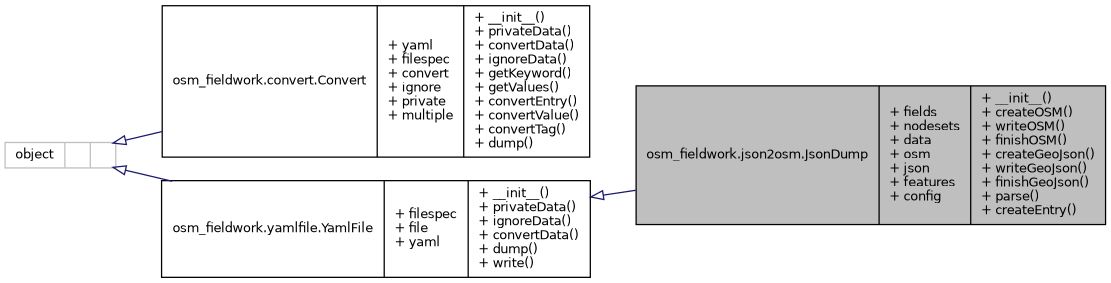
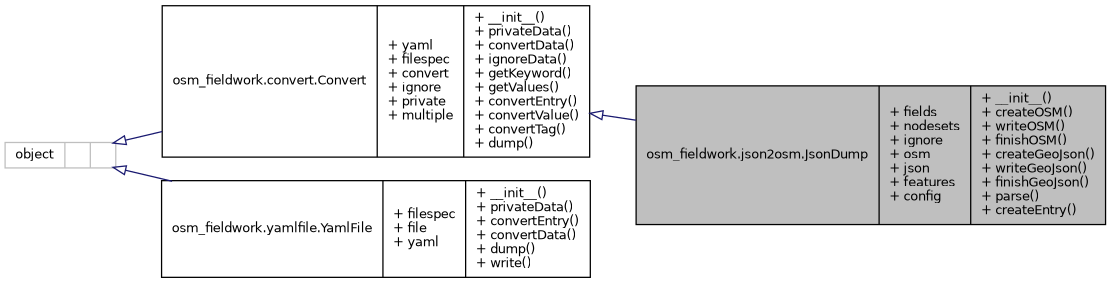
node "osm_fieldwork.json2osm.JsonDump": text "+ data" -> "+ ignore"
edge "osm_fieldwork.json2osm.JsonDump" -> "osm_fieldwork.yamlfile.YamlFile": now "osm_fieldwork.json2osm.JsonDump" -> "osm_fieldwork.convert.Convert"
node "osm_fieldwork.yamlfile.YamlFile": text "+ ignoreData()" -> "+ convertEntry()"
